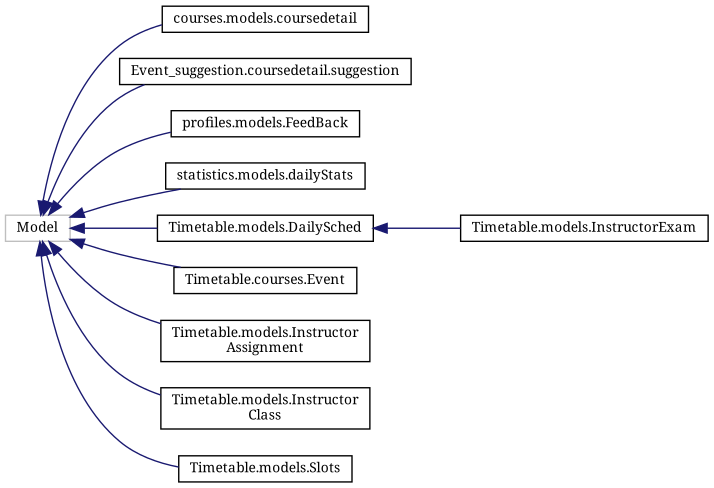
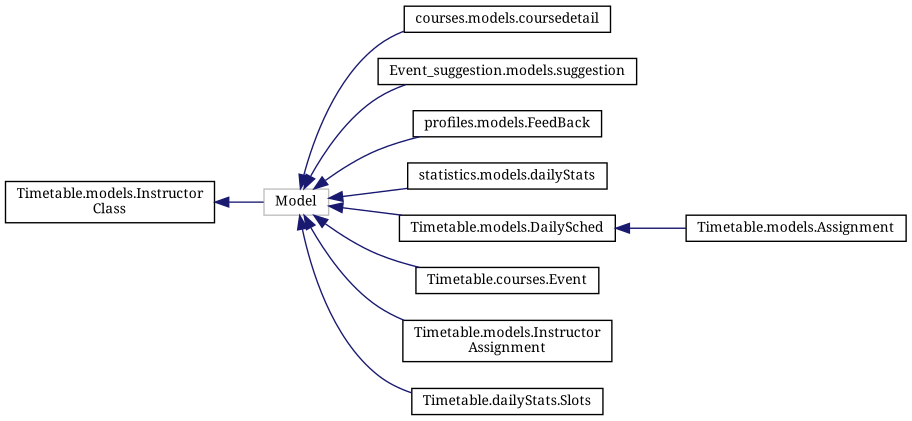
node "Event_suggestion.coursedetail.suggestion": label "Event_suggestion.coursedetail.suggestion" -> "Event_suggestion.models.suggestion"
node "Timetable.models.InstructorExam": label "Timetable.models.InstructorExam" -> "Timetable.models.Assignment"
edge "Timetable.models.Instructor Class" -> "Model": reversed
node "Timetable.models.Slots": label "Timetable.models.Slots" -> "Timetable.dailyStats.Slots"
